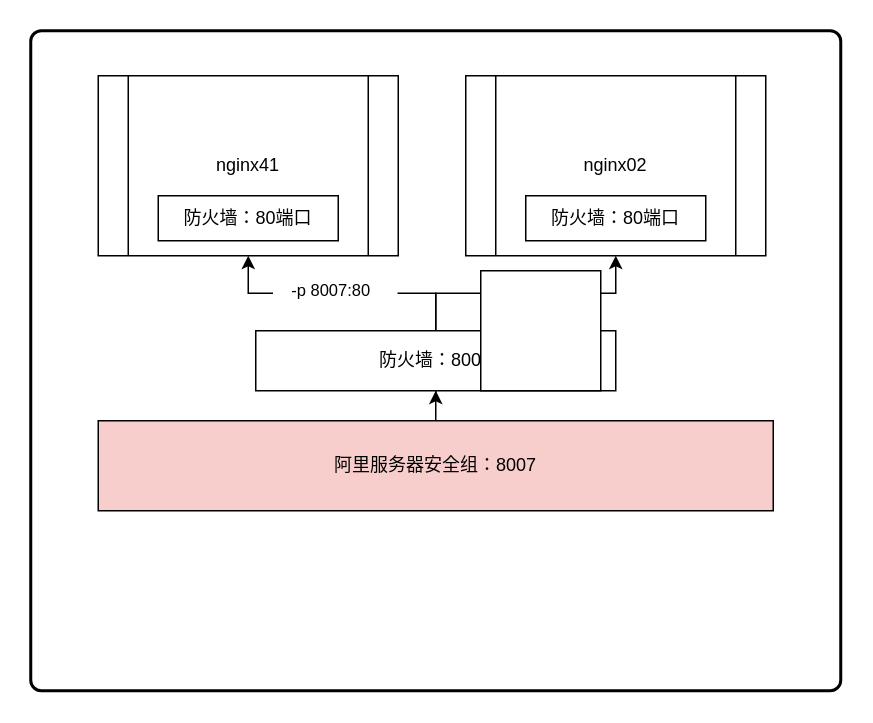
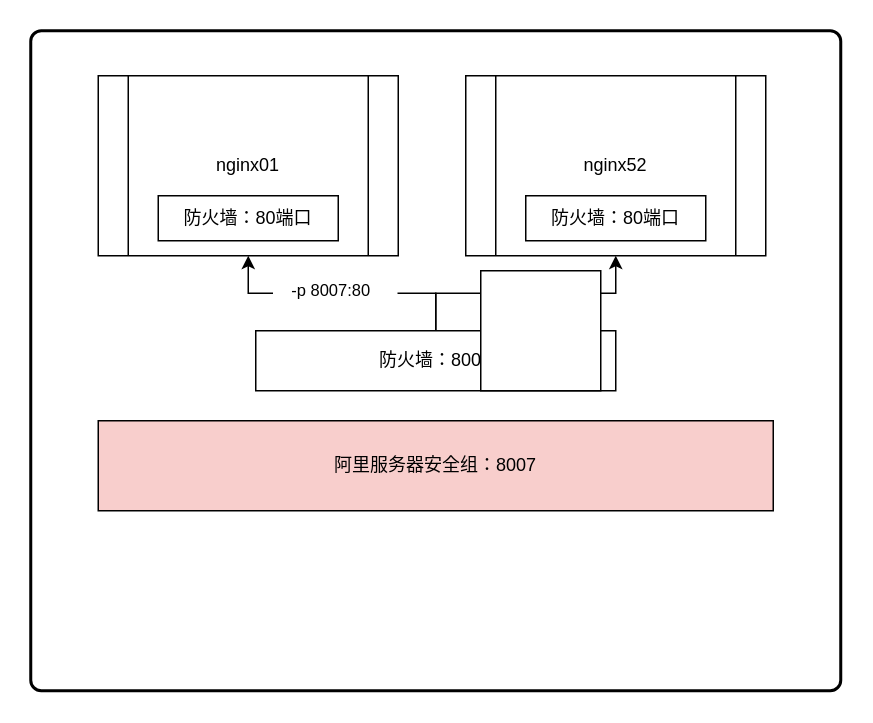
node "nginx41": label "nginx41" -> "nginx01"
node "nginx02": label "nginx02" -> "nginx52"
edge "阿里服务器安全组：8007" -> "防火墙：8007": removed
